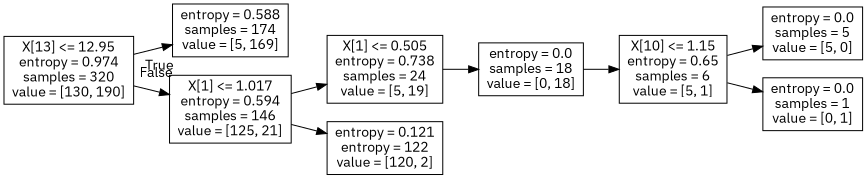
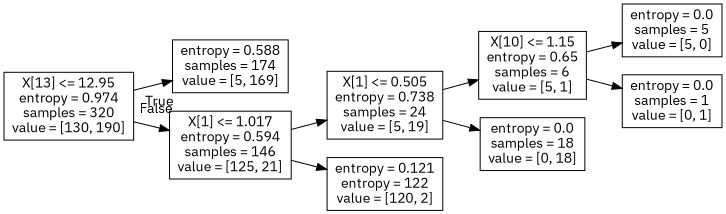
edge "entropy = 0.0 samples = 18 value = [0, 18]" -> "X[10] <= 1.15 entropy = 0.65 samples = 6 value = [5, 1]": now "X[1] <= 0.505 entropy = 0.738 samples = 24 value = [5, 19]" -> "X[10] <= 1.15 entropy = 0.65 samples = 6 value = [5, 1]"
